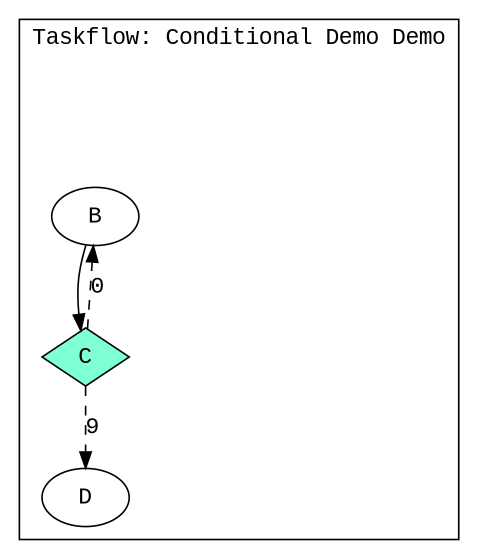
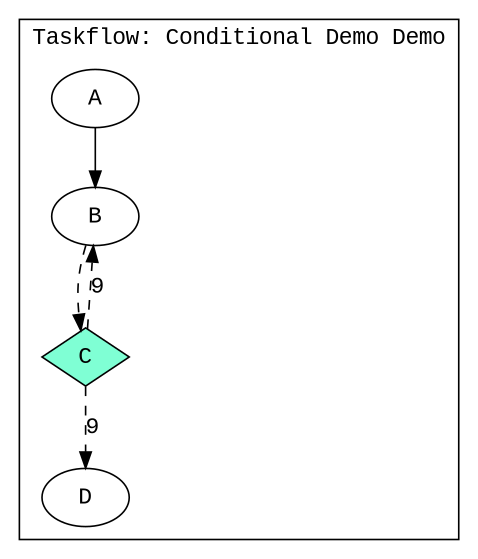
node "A": added
edge "B" -> "C": style solid -> dashed
edge "C" -> "B": label "0" -> "9"
